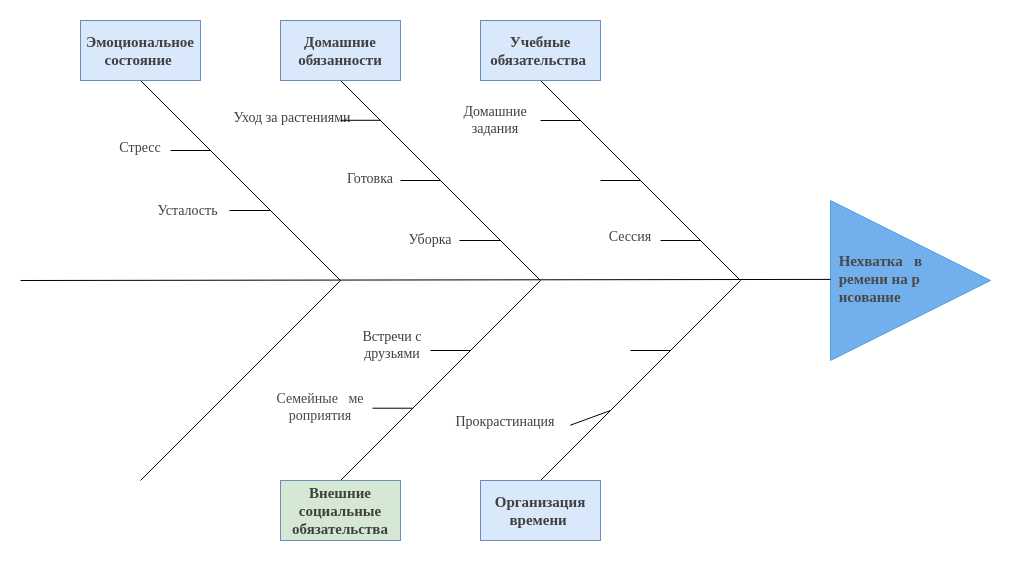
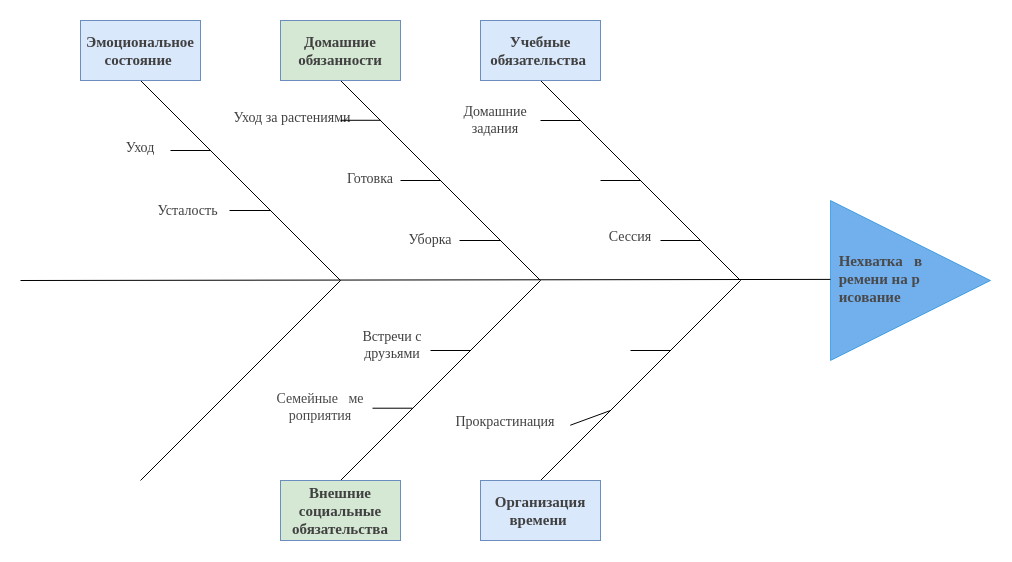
node "Домашние обязанности": fillcolor #dae8fc -> #d5e8d4
node "Стресс": label "Стресс" -> "Уход"
